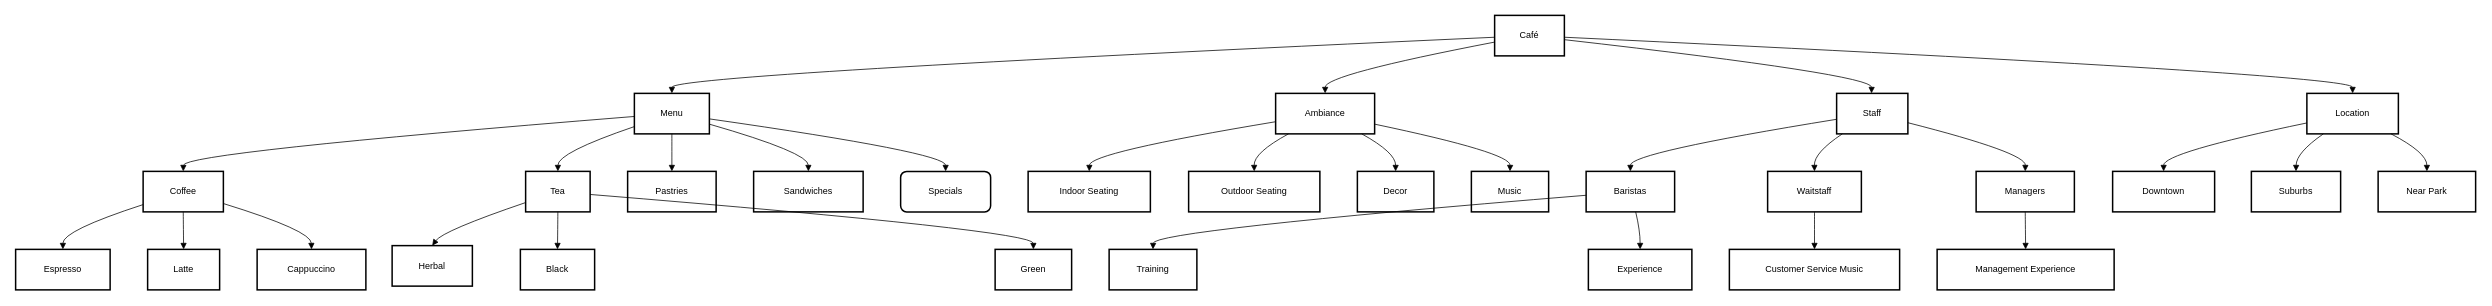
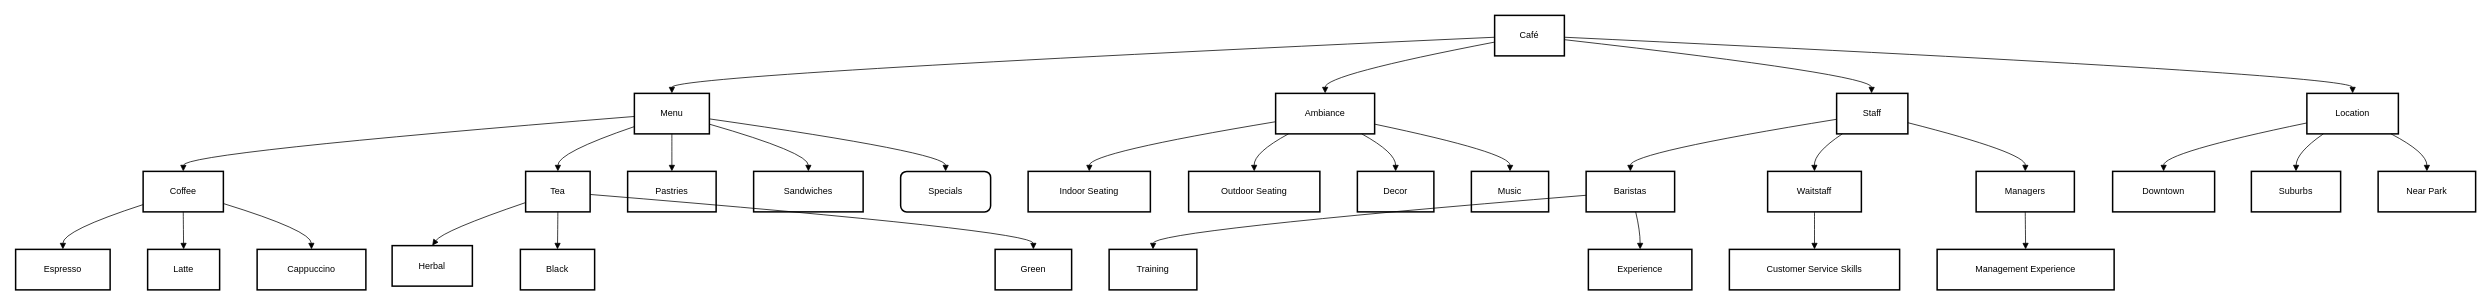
node "Customer Service Music": label "Customer Service Music" -> "Customer Service Skills"
